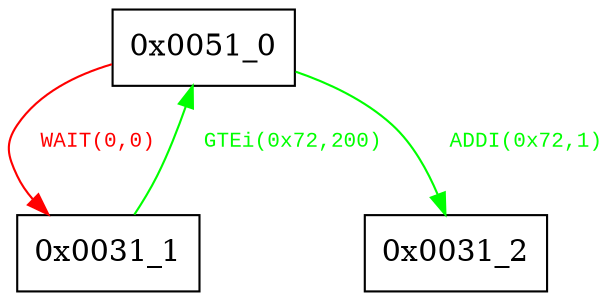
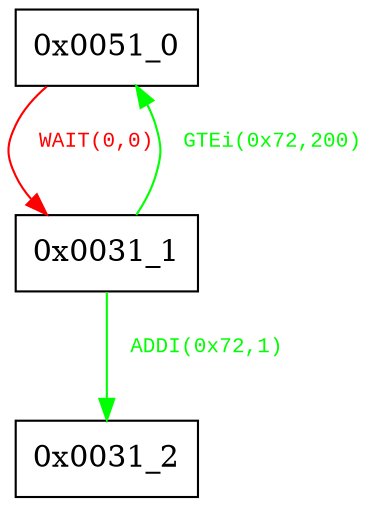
edge "0x0051_0" -> "0x0031_2": now "0x0031_1" -> "0x0031_2"
